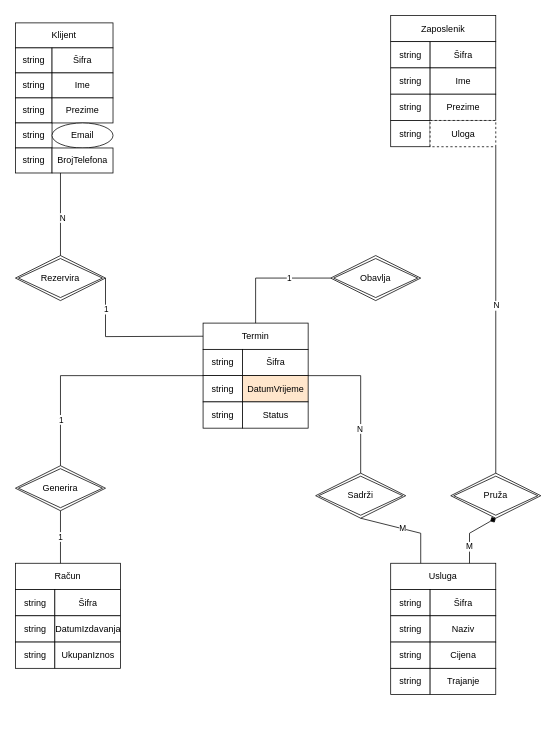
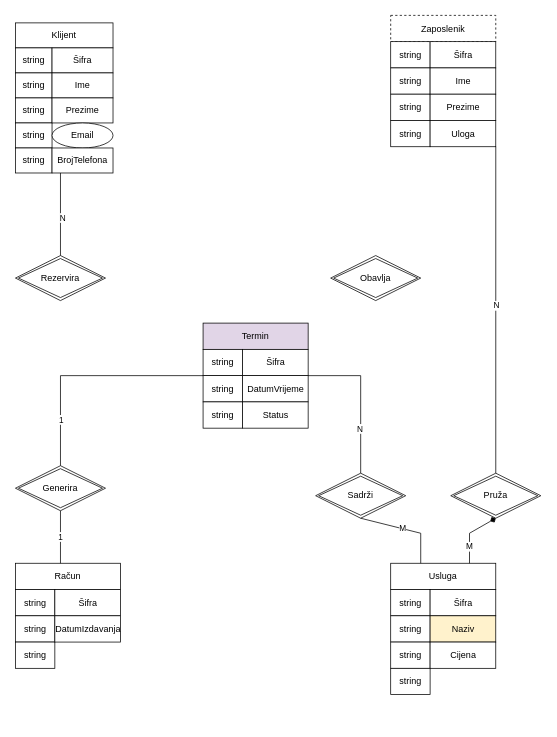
node "Zaposlenik": style solid -> dashed
node "Uloga": style dashed -> solid
edge "Obavlja" -- "Termin": removed, label "1"
edge "Rezervira" -- "Termin": removed, label "1"
node "Termin": fillcolor #ffffff -> #e1d5e7
node "DatumVrijeme": fillcolor #ffe6cc -> #ffffff
node "Naziv": fillcolor #ffffff -> #fff2cc
node "UkupanIznos": removed
node "Trajanje": removed
